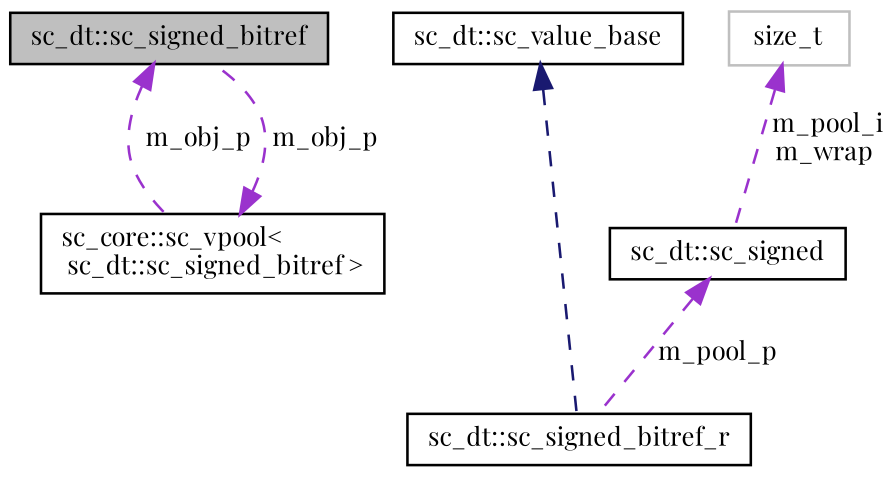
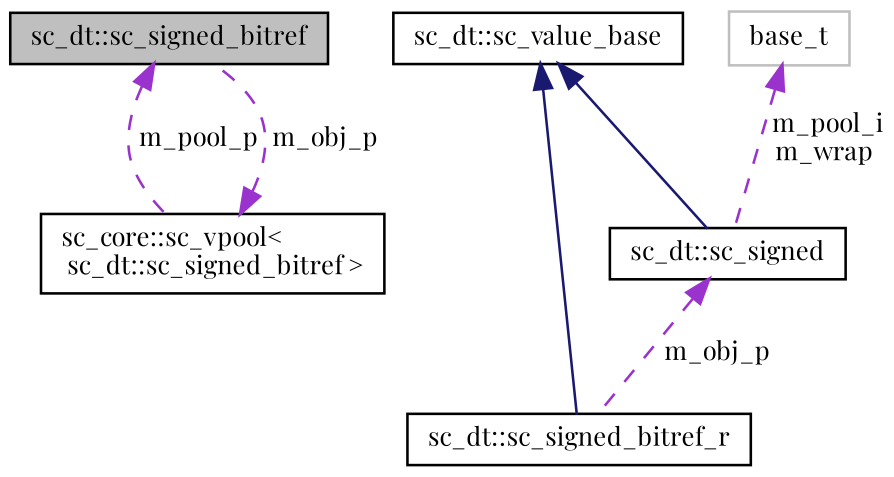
node "size_t": label "size_t" -> "base_t"
edge "sc_core::sc_vpool< sc_dt::sc_signed_bitref >" -> "sc_dt::sc_signed_bitref": label " m_obj_p" -> " m_pool_p"
edge "sc_dt::sc_signed" -> "sc_dt::sc_value_base": added
edge "sc_dt::sc_signed_bitref_r" -> "sc_dt::sc_value_base": style dashed -> solid
edge "sc_dt::sc_signed_bitref_r" -> "sc_dt::sc_signed": label " m_pool_p" -> " m_obj_p"
